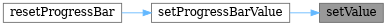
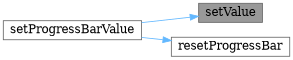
edge "resetProgressBar" -> "setProgressBarValue": reversed
